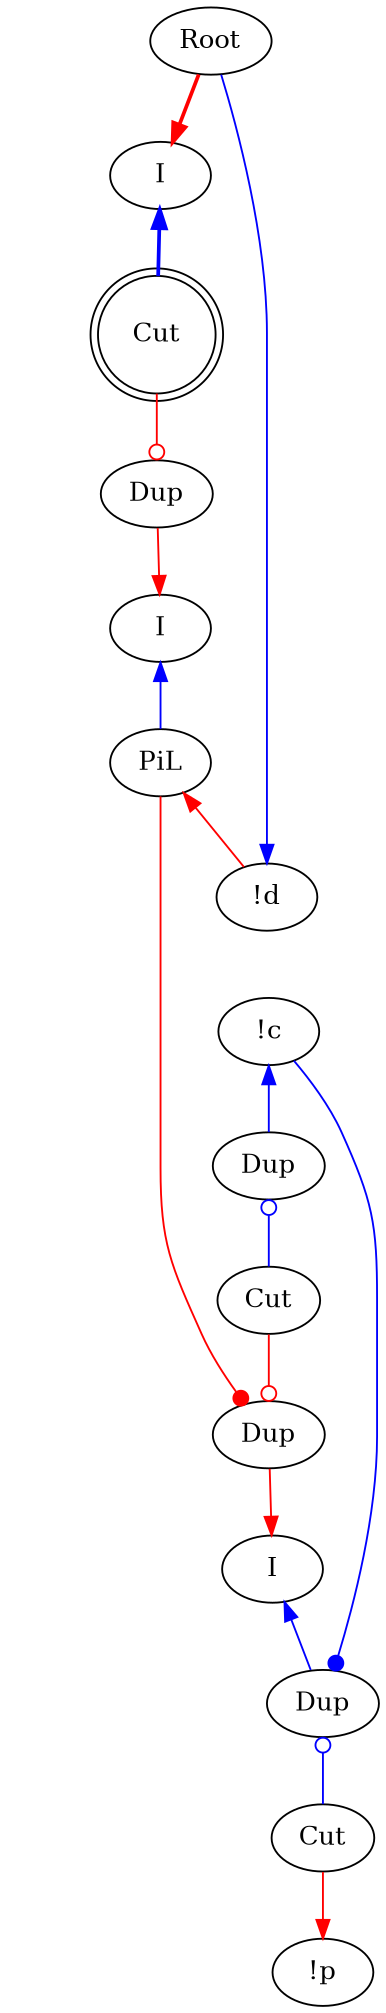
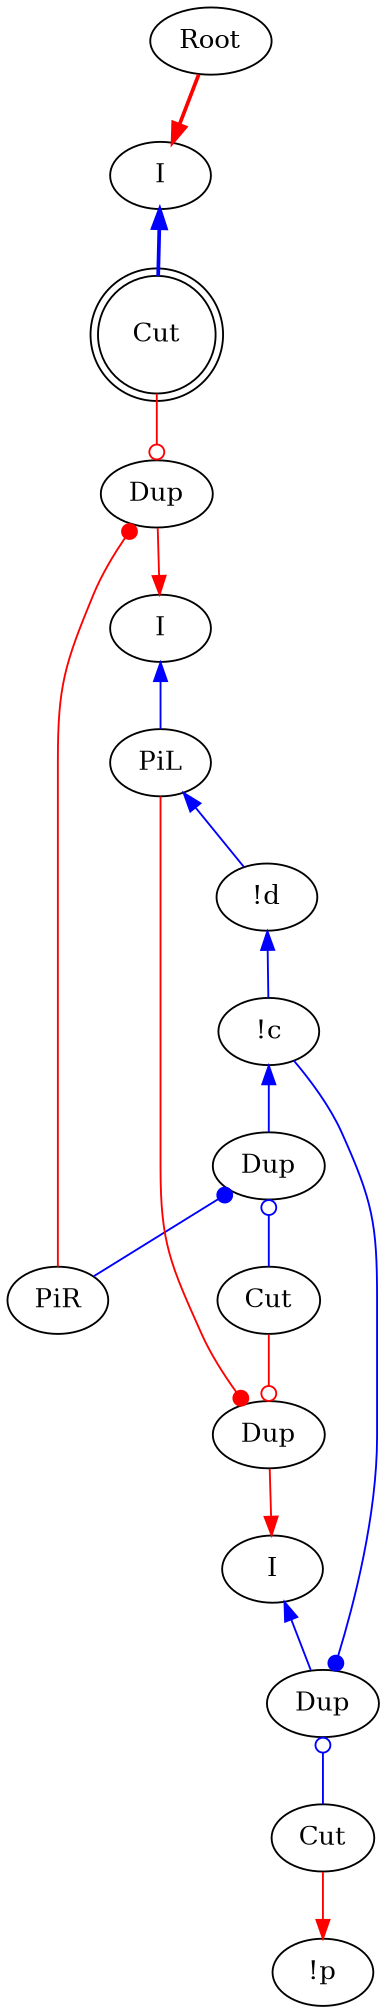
edge "Root" -> "!d": now "!c" -> "!d"
edge "!d" -> "PiL": color red -> blue
node "PiR": added
